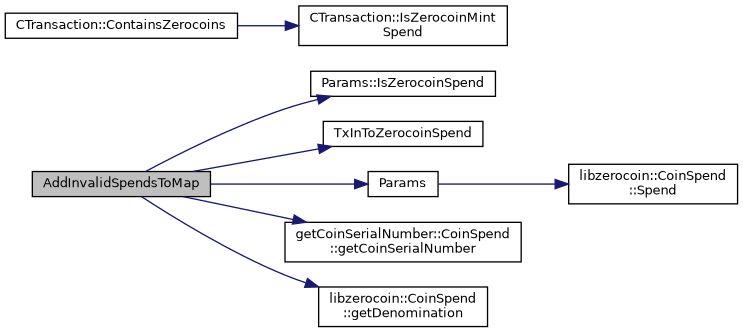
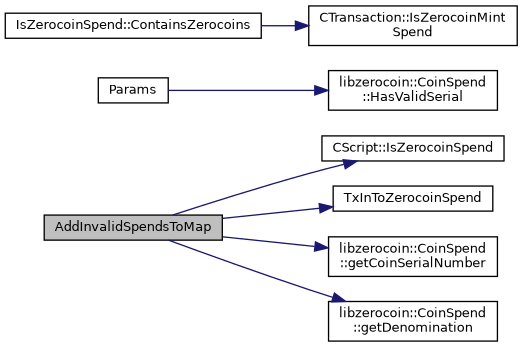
node "CTransaction::ContainsZerocoins": label "CTransaction::ContainsZerocoins" -> "IsZerocoinSpend::ContainsZerocoins"
node "Params::IsZerocoinSpend": label "Params::IsZerocoinSpend" -> "CScript::IsZerocoinSpend"
edge "AddInvalidSpendsToMap" -> "Params": removed
node "libzerocoin::CoinSpend ::Spend": label "libzerocoin::CoinSpend ::Spend" -> "libzerocoin::CoinSpend ::HasValidSerial"
node "getCoinSerialNumber::CoinSpend ::getCoinSerialNumber": label "getCoinSerialNumber::CoinSpend ::getCoinSerialNumber" -> "libzerocoin::CoinSpend ::getCoinSerialNumber"
